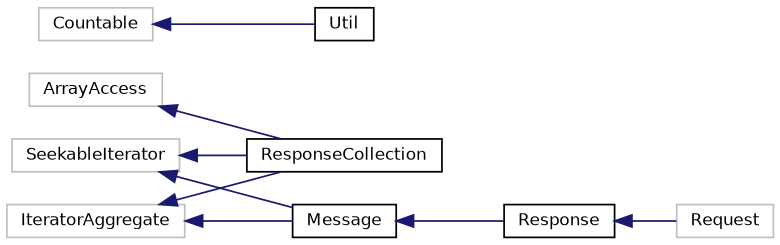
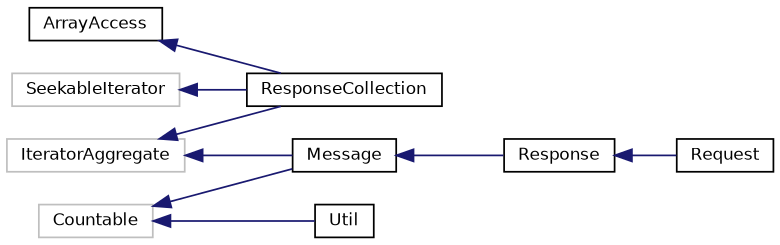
node "ArrayAccess": color grey75 -> black
edge "Message" -> "SeekableIterator": now "Message" -> "Countable"
node "Request": color grey75 -> black
